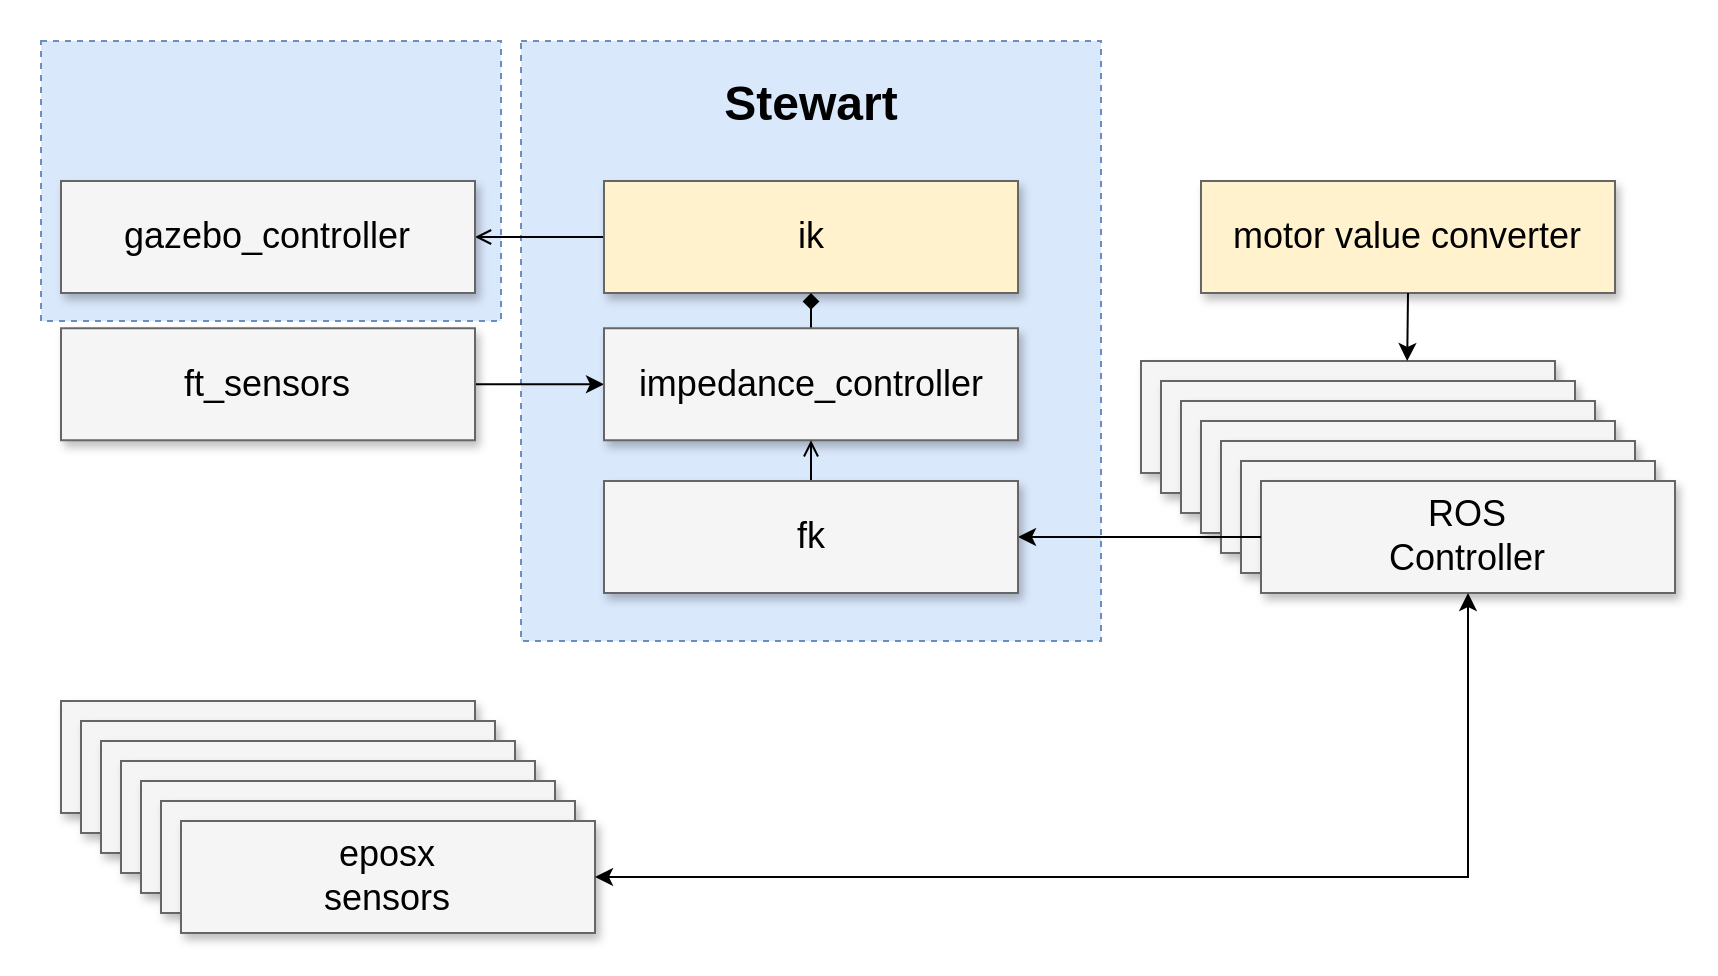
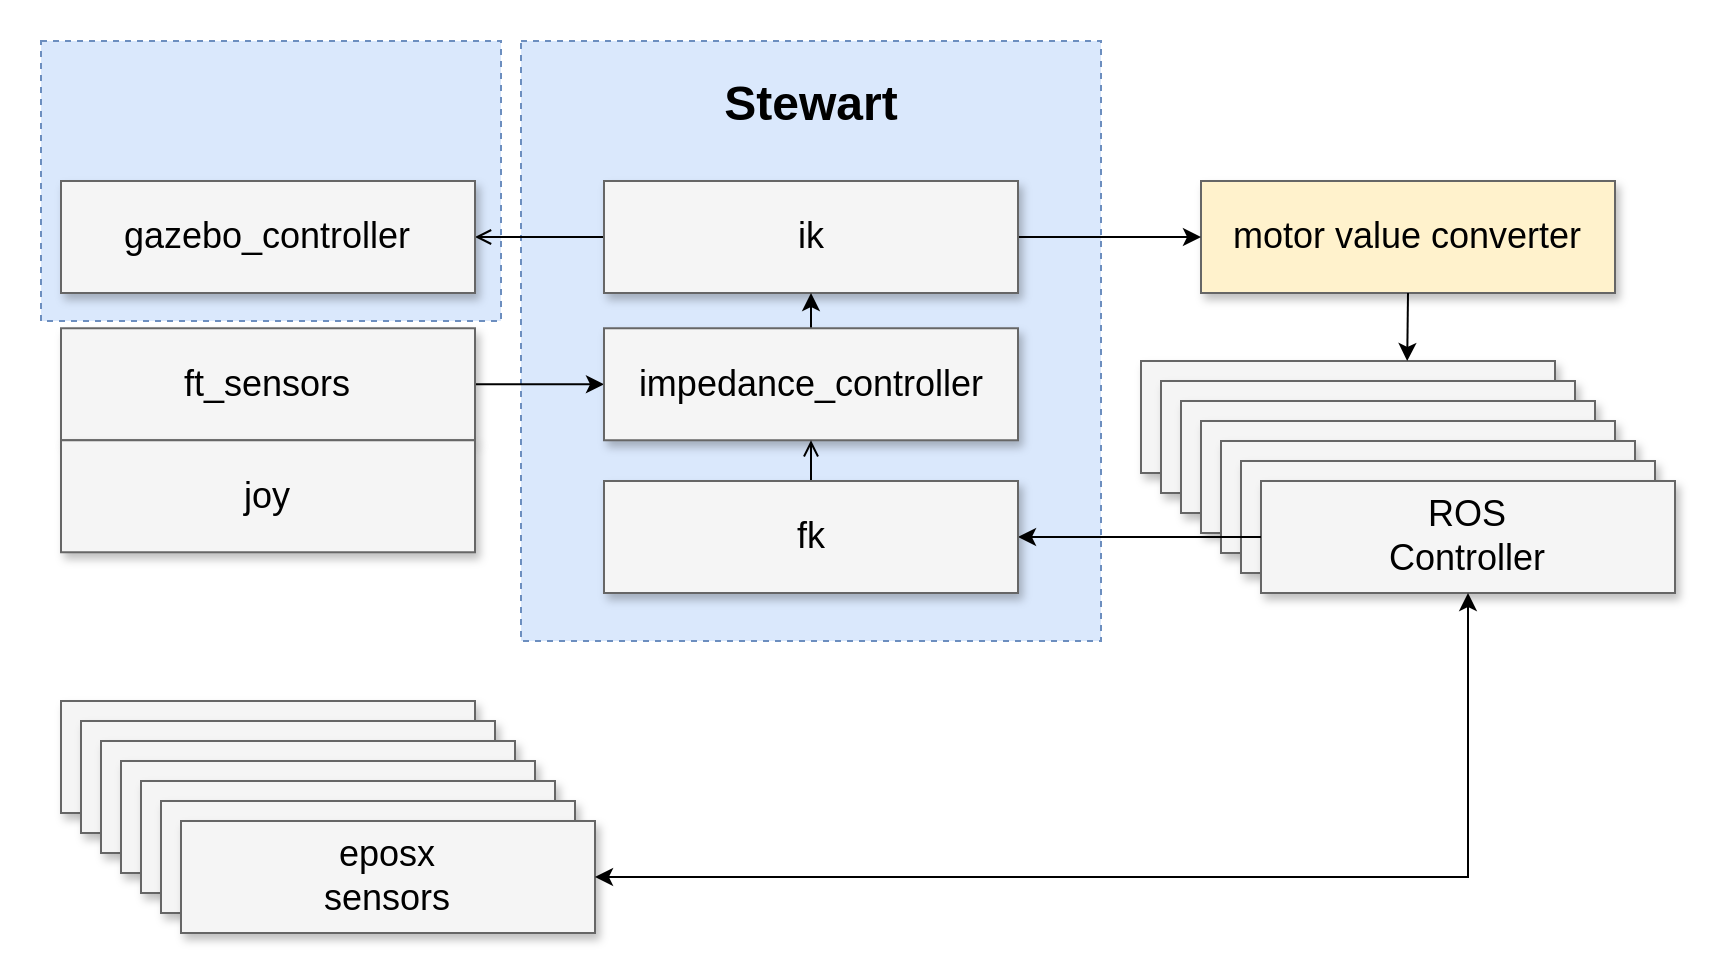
node "ik": fillcolor #fff2cc -> #f5f5f5
edge "ik" -> "motor value converter": added
edge "impedance_controller" -> "ik": arrowhead diamond -> classic
node "joy": added
